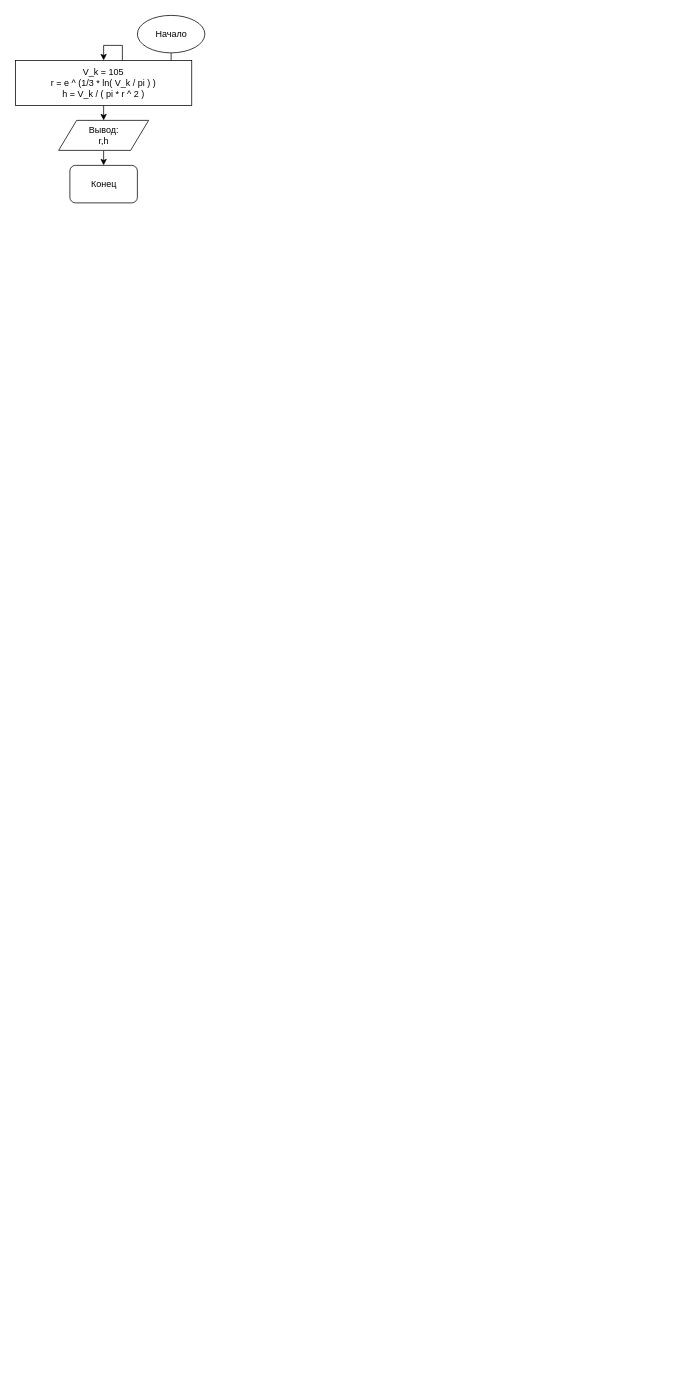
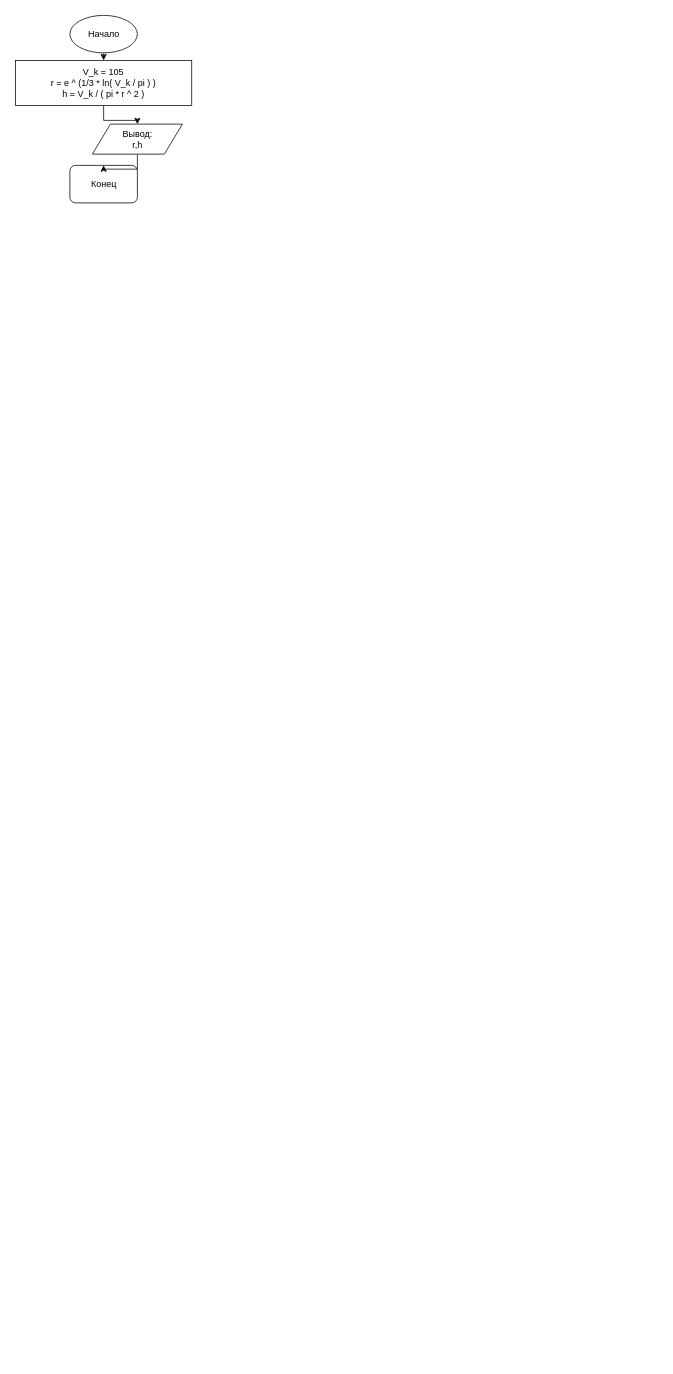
node "Начало": moved (171, 34) -> (104, 34)
node "Вывод: r,h": moved (104, 135) -> (137, 139)
